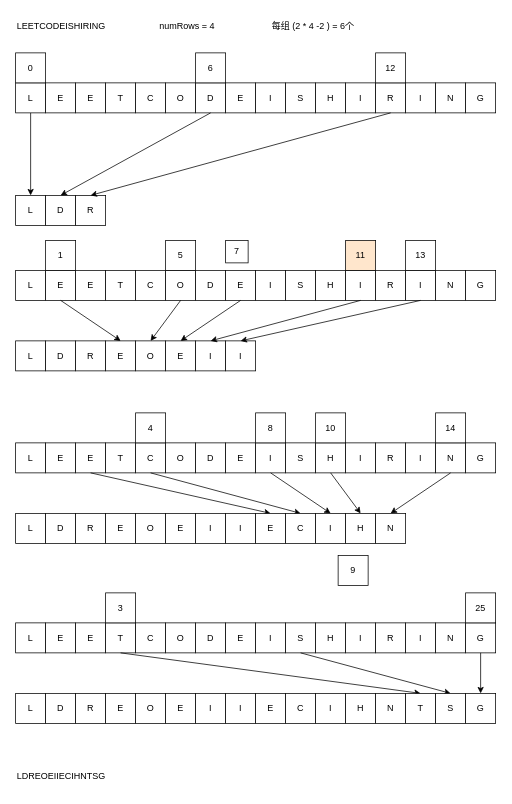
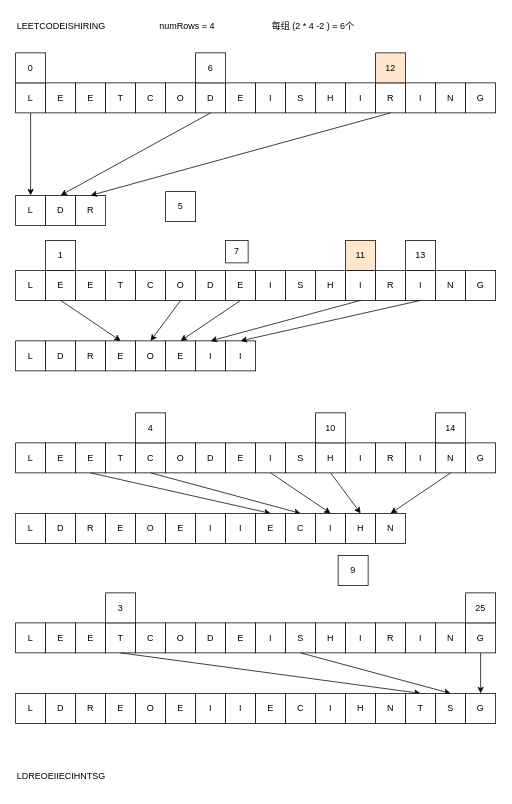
node "12": fillcolor #ffffff -> #ffe6cc
node "5": moved (180, 255) -> (180, 207)
node "8": removed
